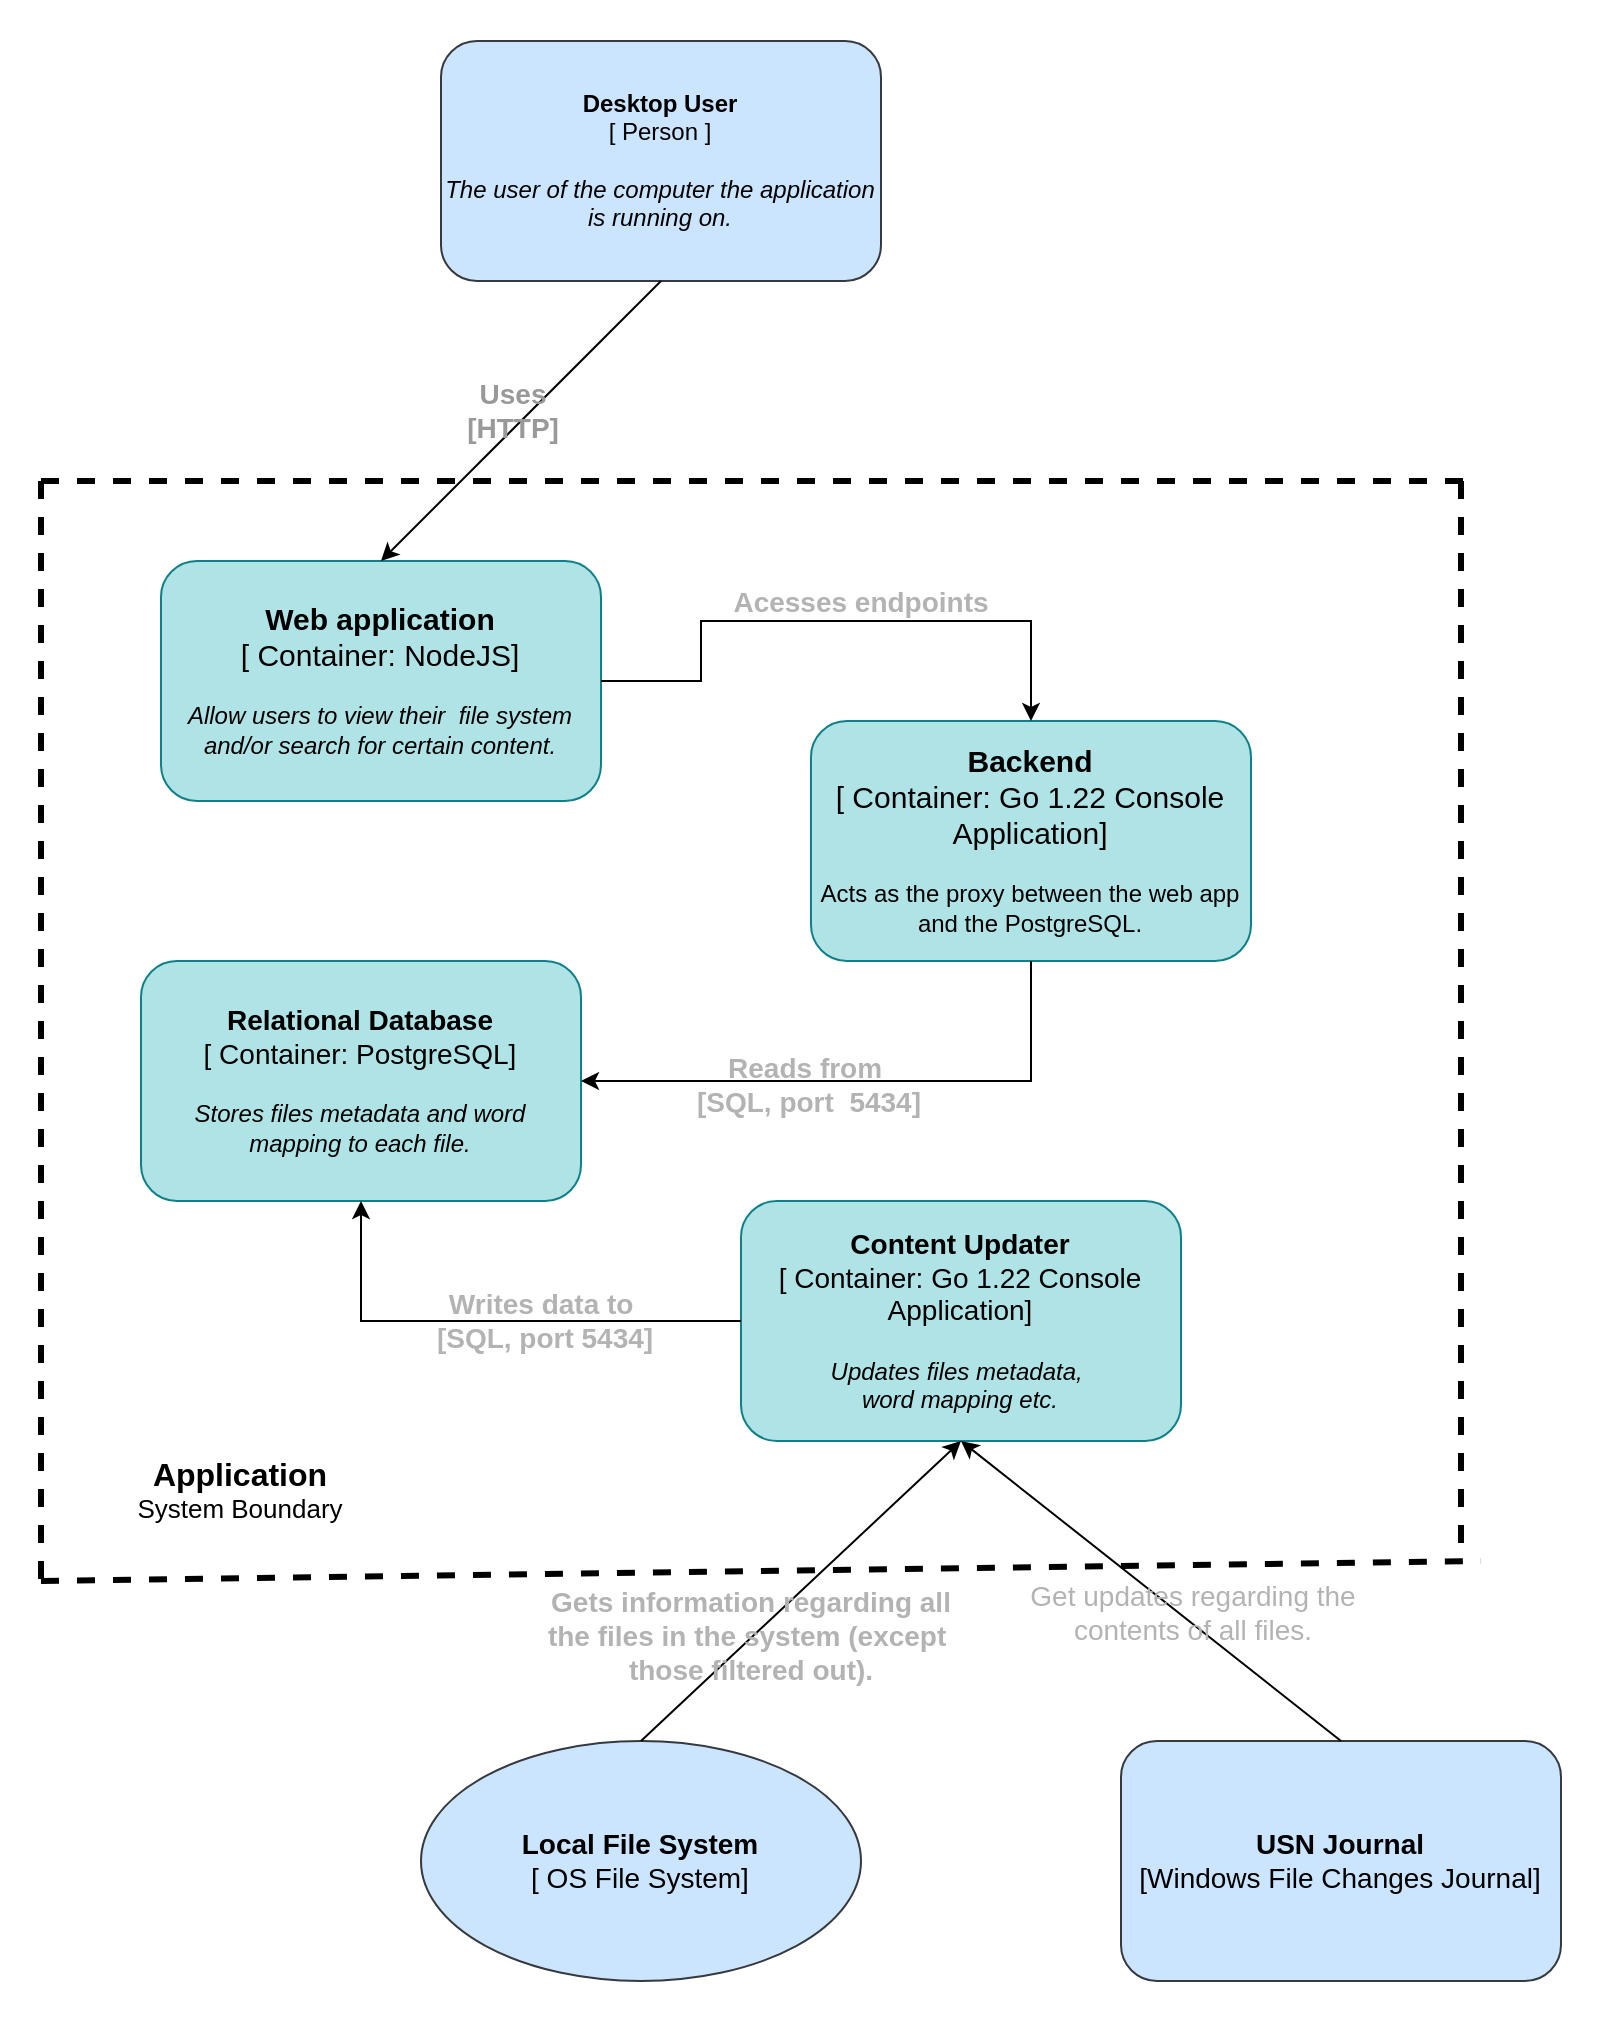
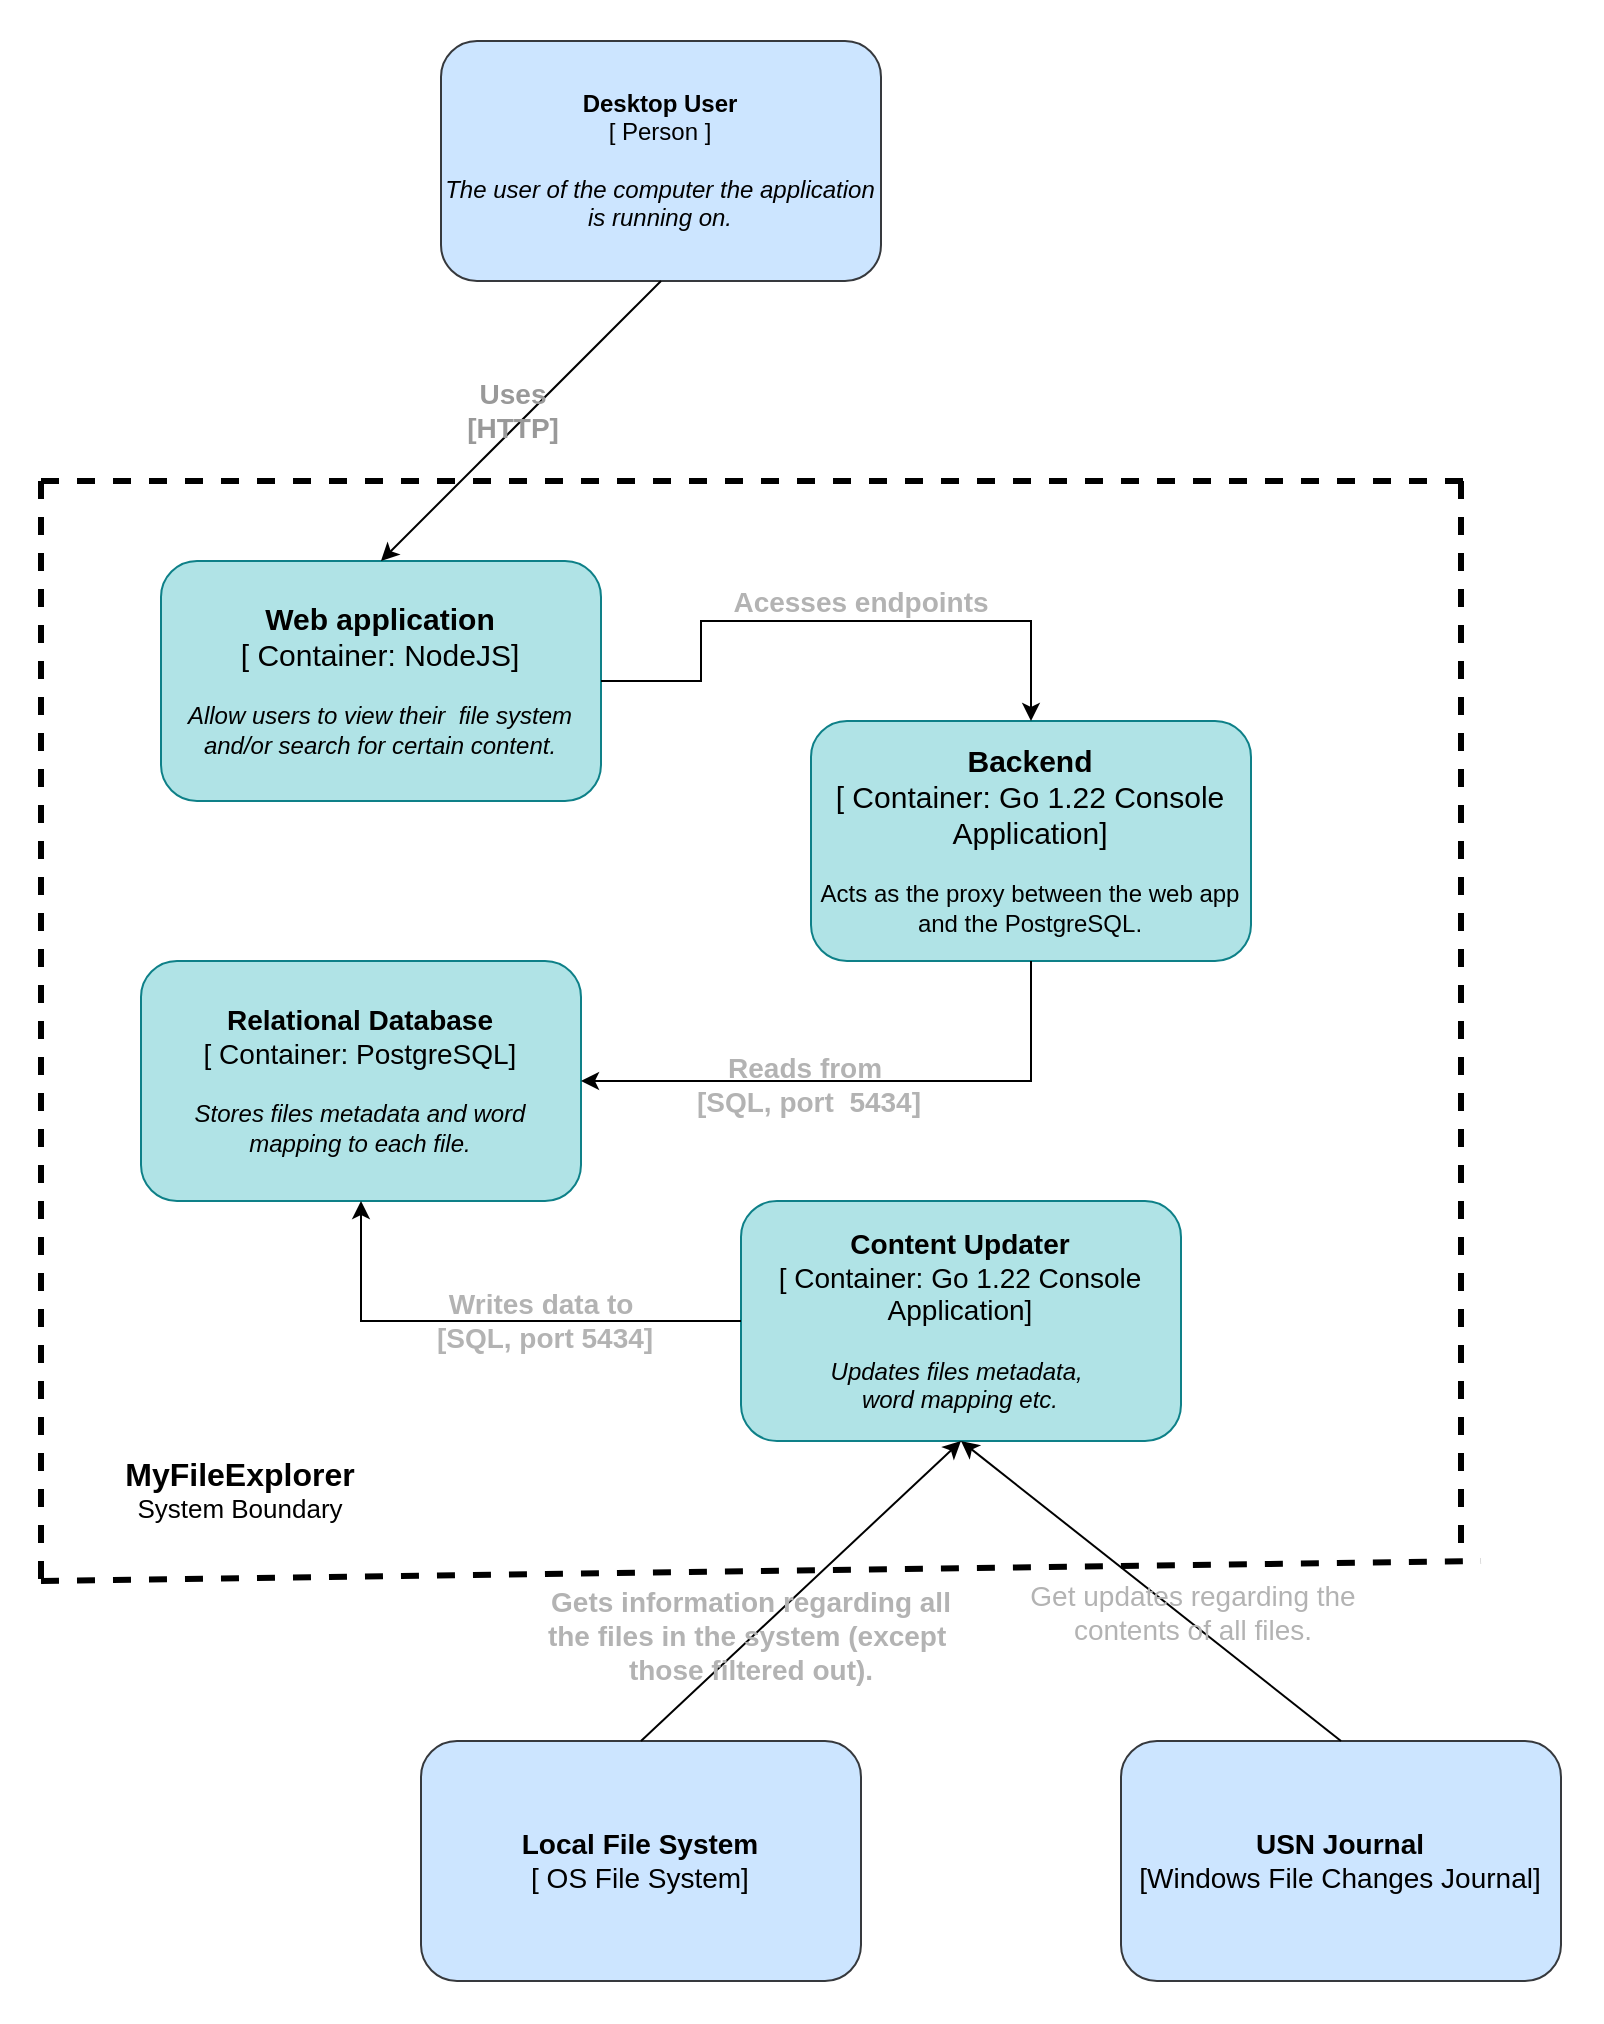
node "Application System Boundary": label "Application System Boundary" -> "MyFileExplorer System Boundary"
node "Local File System [ OS File System]": shape ellipse -> rounded rectangle
